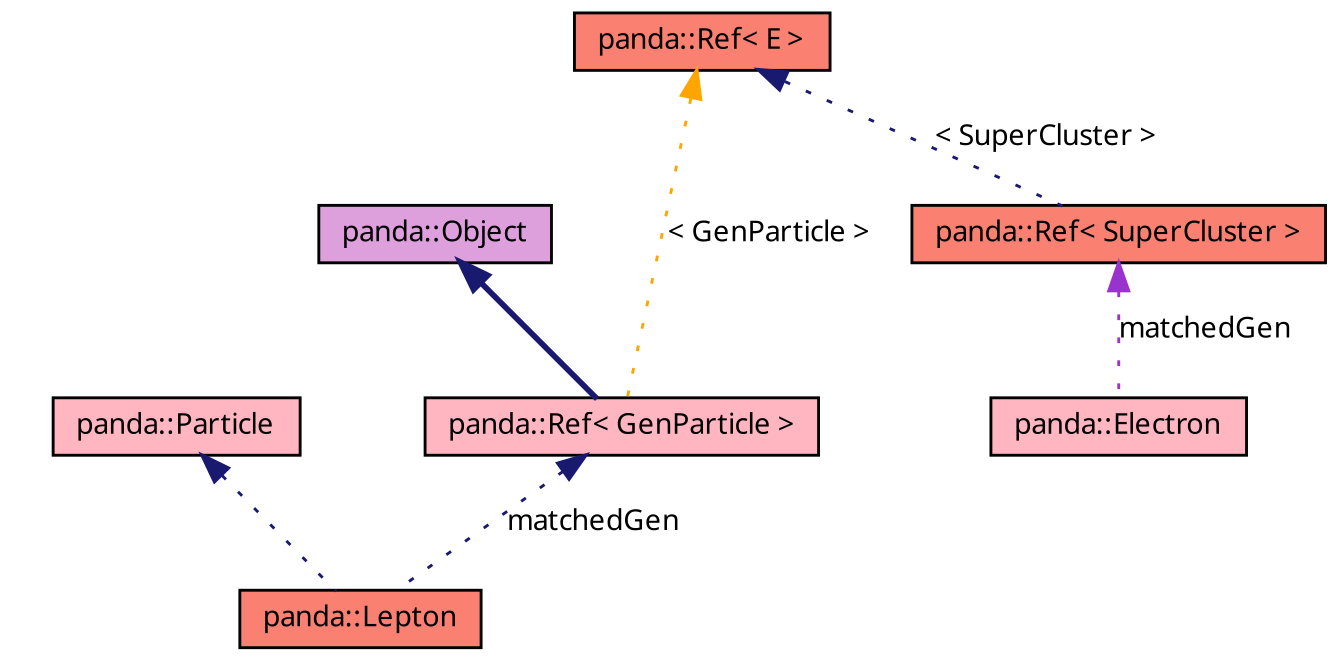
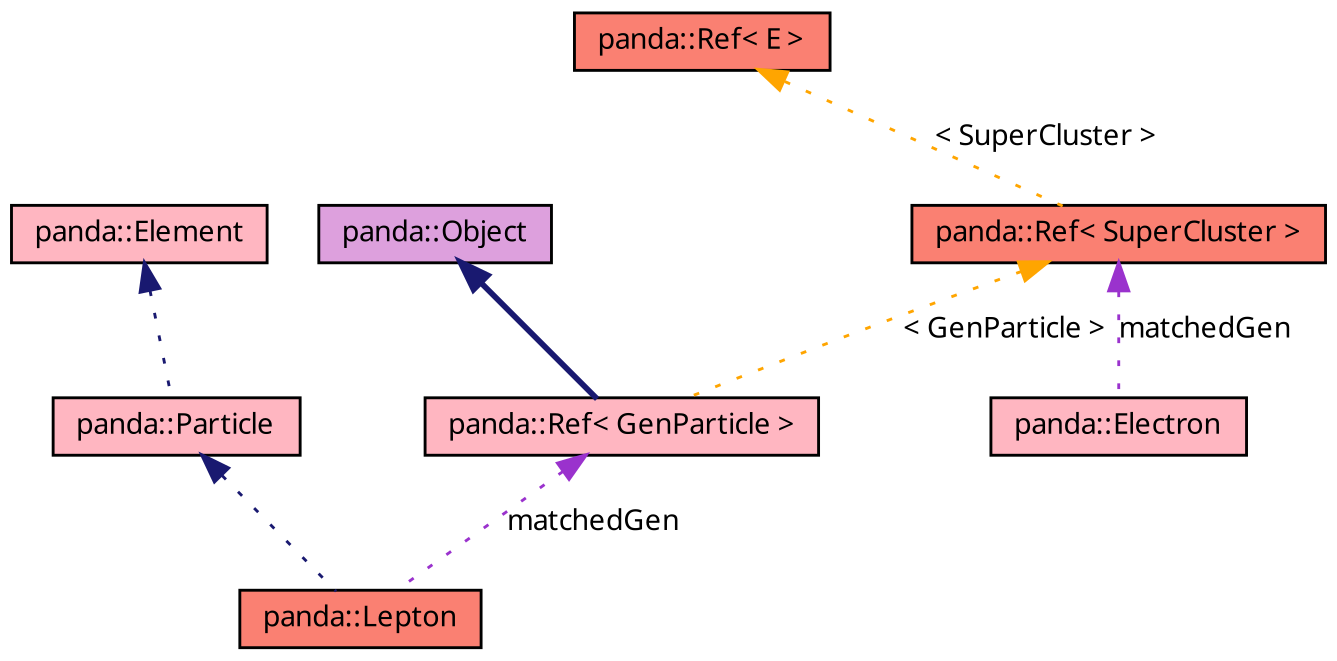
edge "panda::Ref< SuperCluster >" -> "panda::Ref< E >": color midnightblue -> orange
node "panda::Element": added
edge "panda::Ref< GenParticle >" -> "panda::Ref< E >": now "panda::Ref< GenParticle >" -> "panda::Ref< SuperCluster >"
edge "panda::Lepton" -> "panda::Ref< GenParticle >": color midnightblue -> darkorchid3
